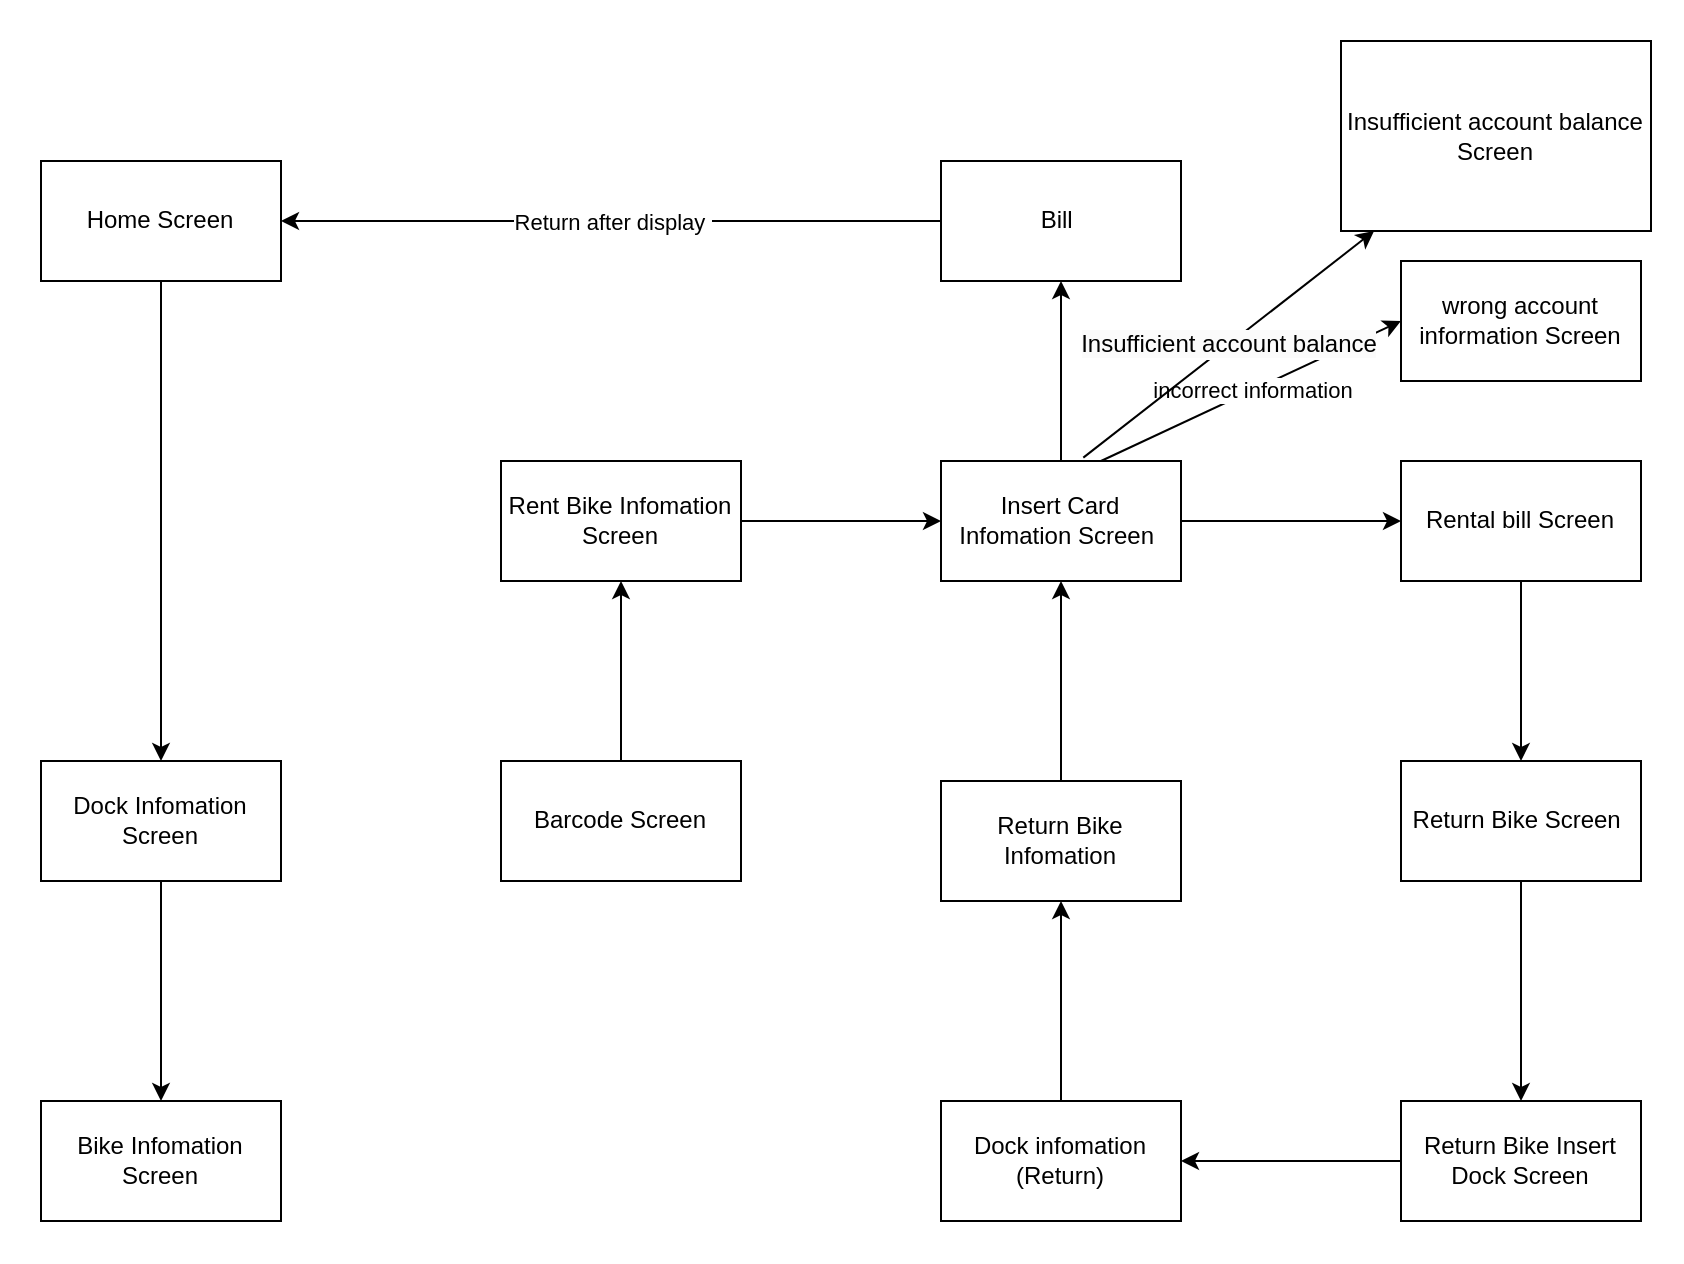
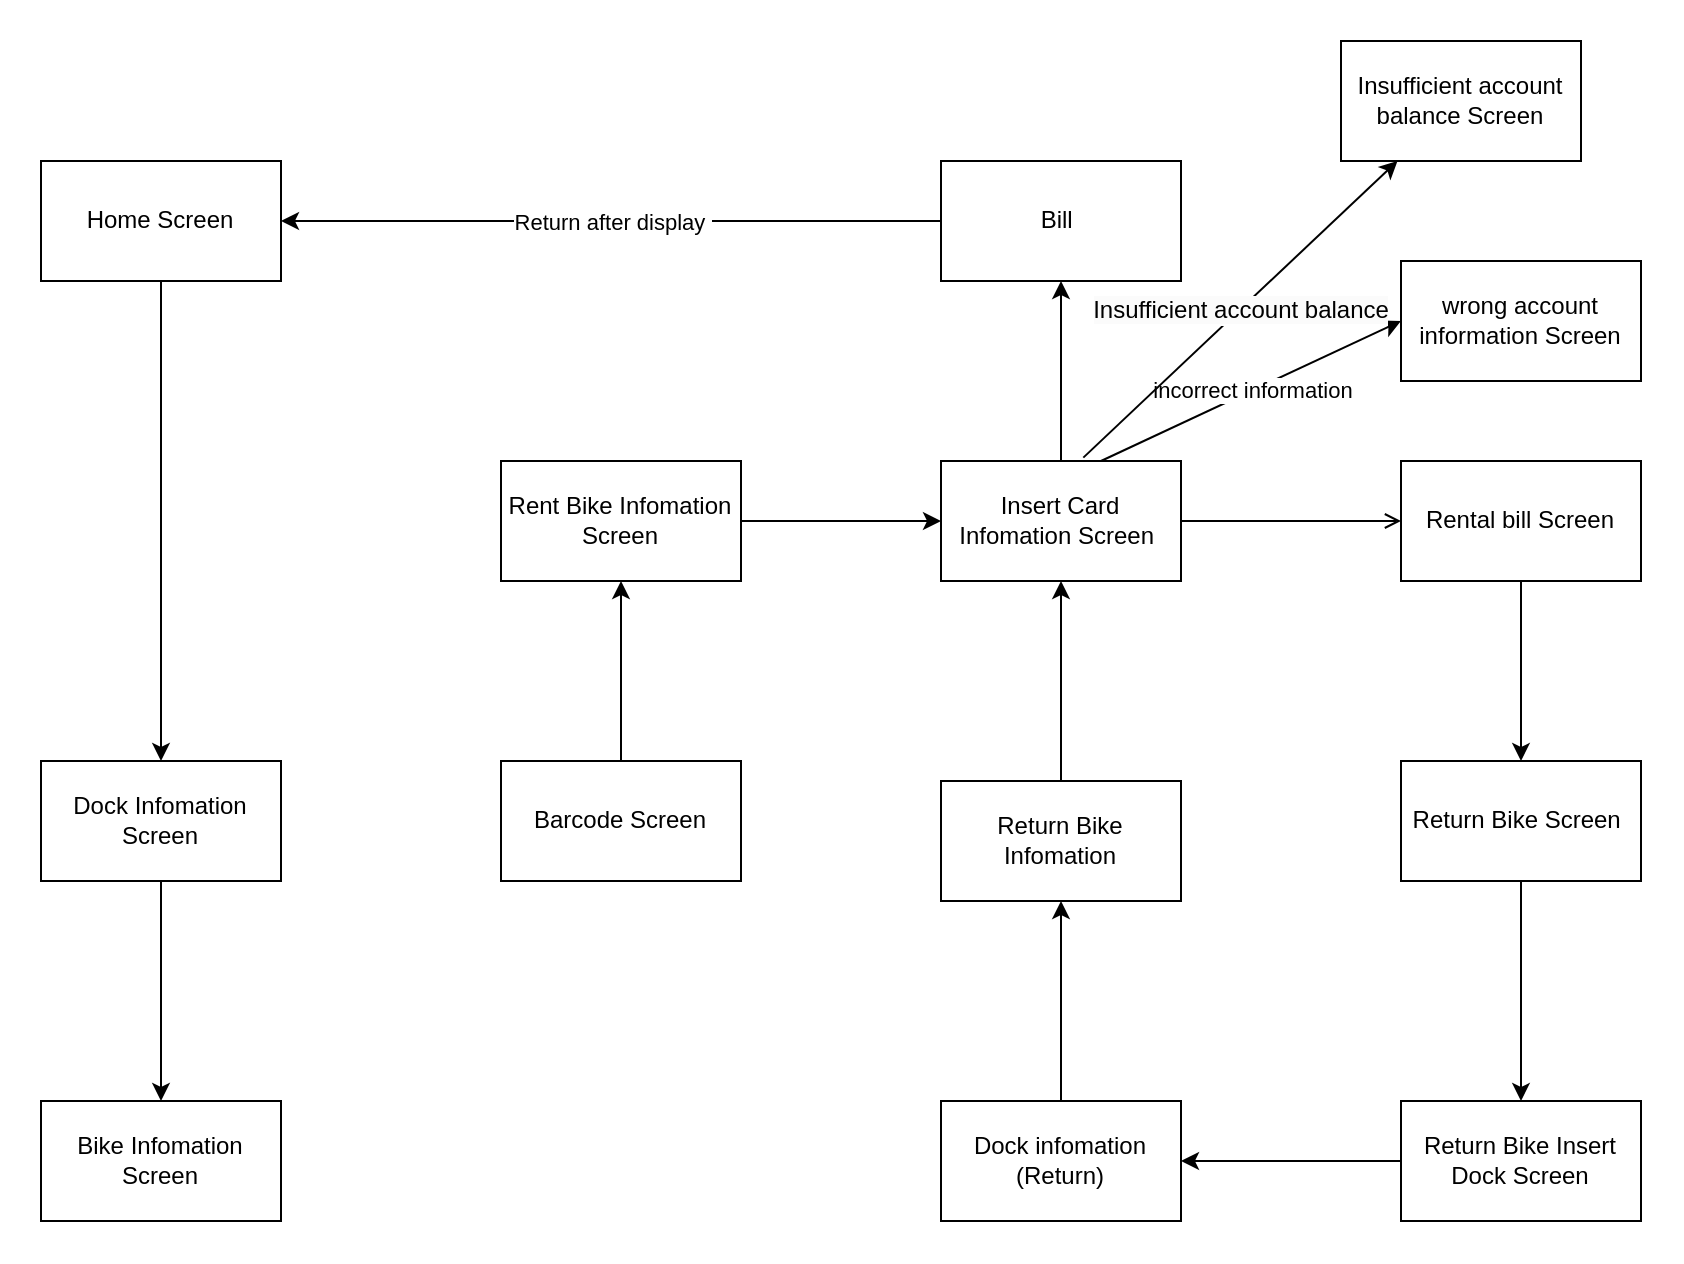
node "Insufficient account balance Screen": size 310x190 -> 240x120
edge "Insert Card Infomation Screen" -> "Rental bill Screen": arrowhead classic -> open
